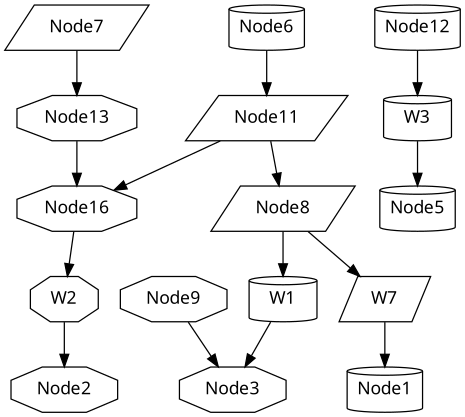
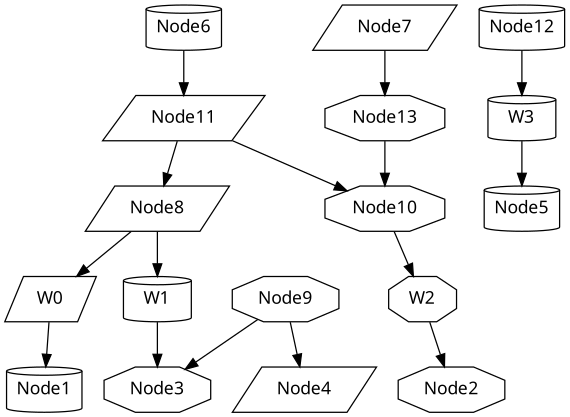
node "Node16": label "Node16" -> "Node10"
node "W7": label "W7" -> "W0"
node "Node4": added
